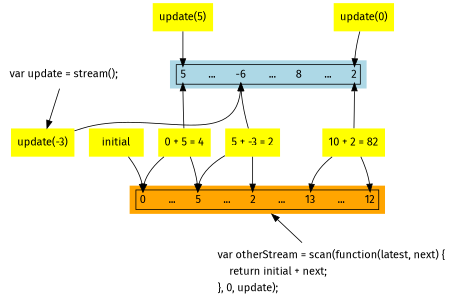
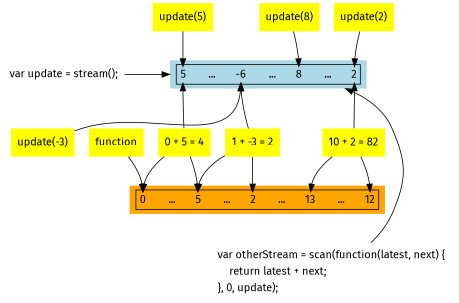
node "update(8)": added
node "update(0)": label "update(0)" -> "update(2)"
edge "var update = stream();" -> "update(-3)": now "var update = stream();" -> "5"
node "initial": label "initial" -> "function"
node "5 + -3 = 2": label "5 + -3 = 2" -> "1 + -3 = 2"
edge "var otherStream = scan(function(latest, next) {" -> "0": now "var otherStream = scan(function(latest, next) {" -> "5"
node "var otherStream = scan(function(latest, next) {": text "return initial + next;" -> "return latest + next;"
